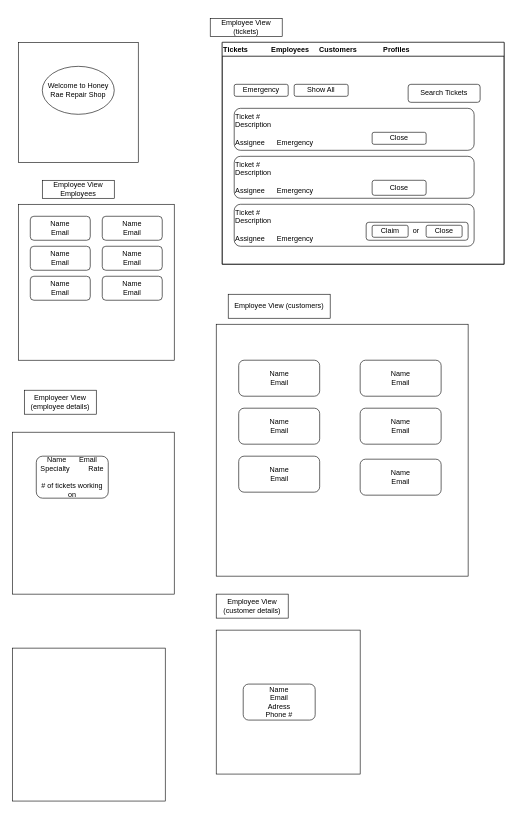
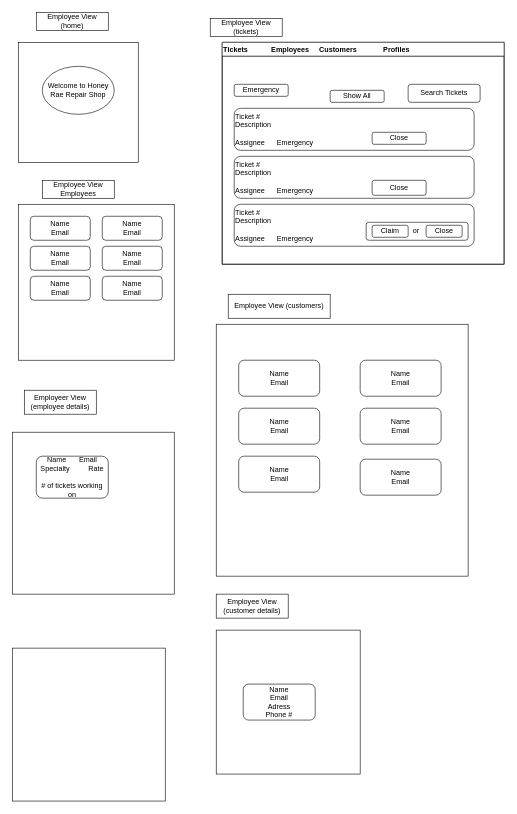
node "Employee View (home)": added
node "Show All": moved (321, 90) -> (357, 96)
